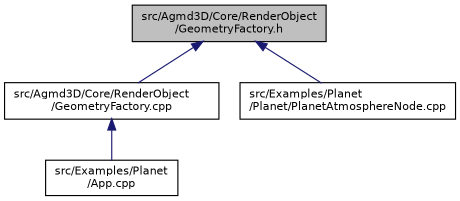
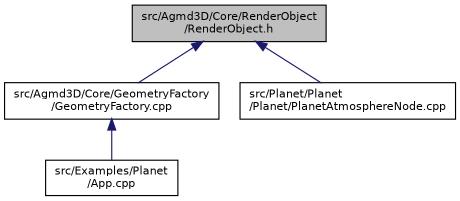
node "src/Agmd3D/Core/RenderObject /GeometryFactory.h": label "src/Agmd3D/Core/RenderObject /GeometryFactory.h" -> "src/Agmd3D/Core/RenderObject /RenderObject.h"
node "src/Agmd3D/Core/RenderObject /GeometryFactory.cpp": label "src/Agmd3D/Core/RenderObject /GeometryFactory.cpp" -> "src/Agmd3D/Core/GeometryFactory /GeometryFactory.cpp"
node "src/Examples/Planet /Planet/PlanetAtmosphereNode.cpp": label "src/Examples/Planet /Planet/PlanetAtmosphereNode.cpp" -> "src/Planet/Planet /Planet/PlanetAtmosphereNode.cpp"
